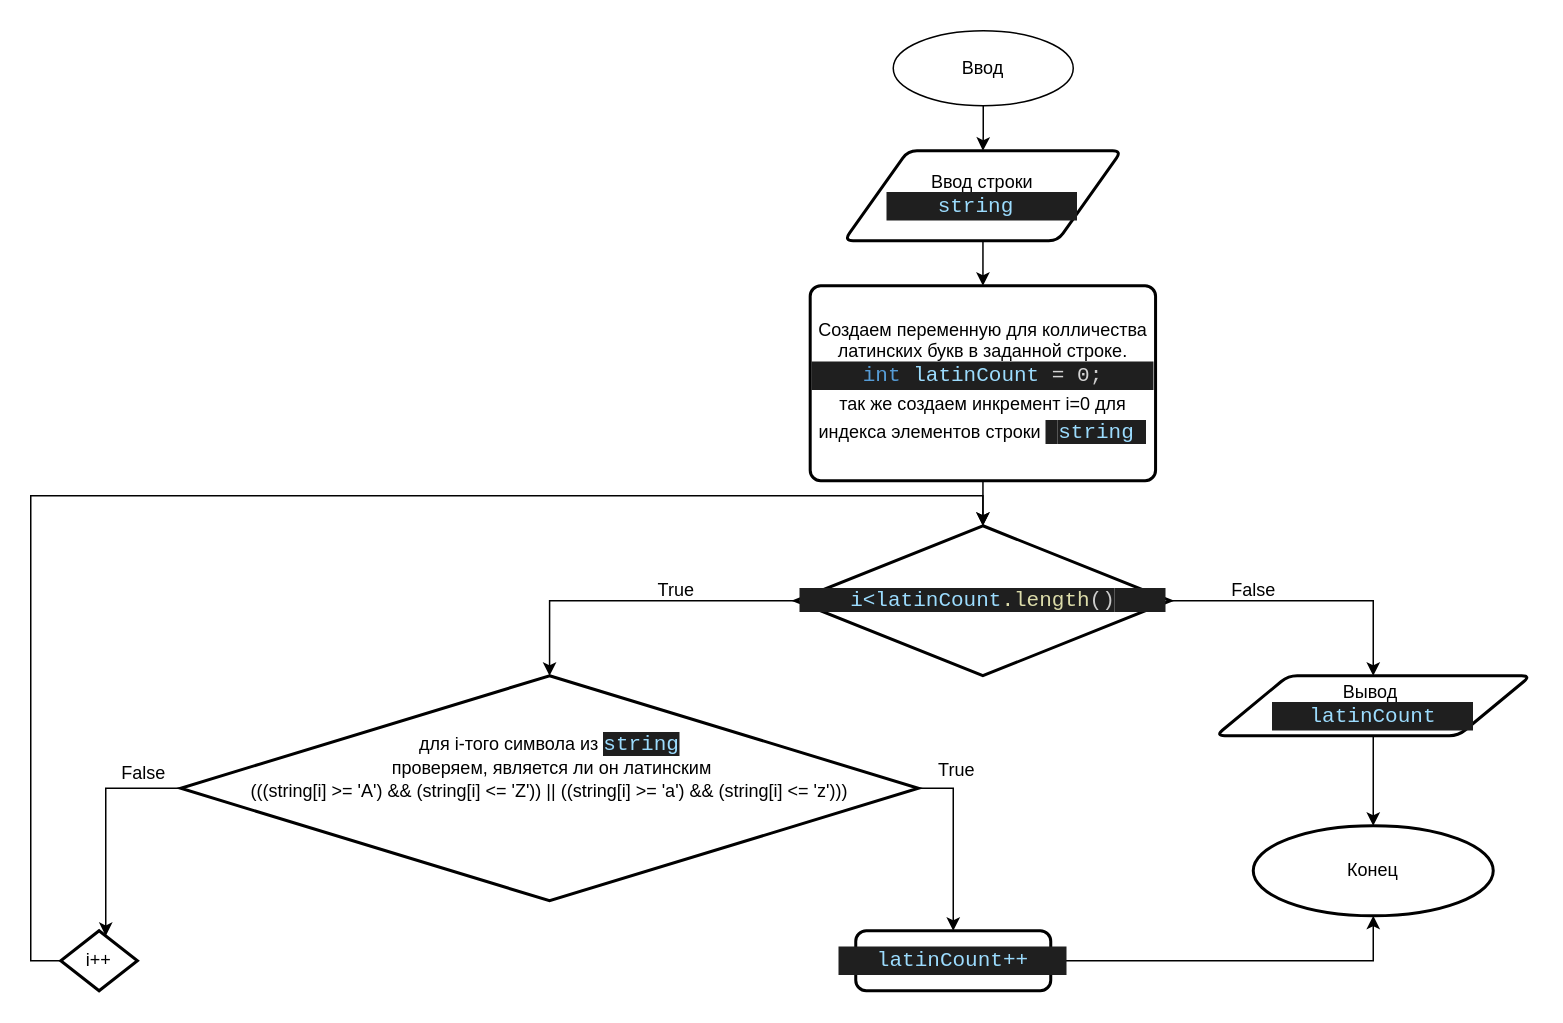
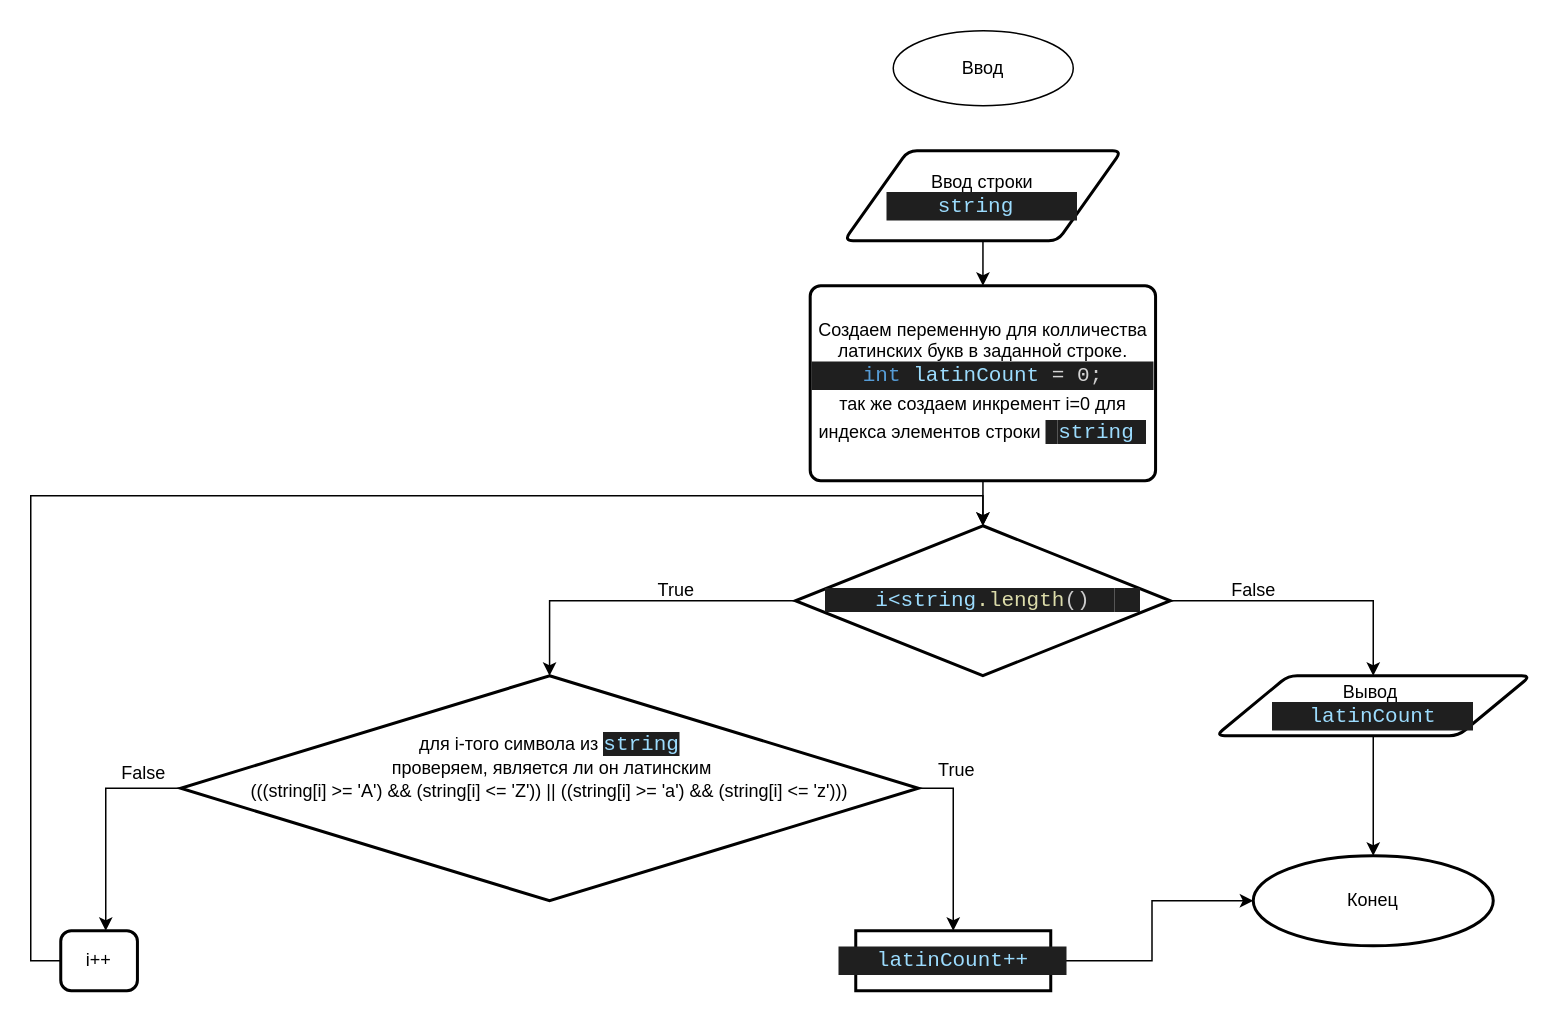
edge "Ввод" -> "Ввод строки string": removed
node "i<latinCount.length()": label "i<latinCount.length()" -> "i<string.length()"
node "Конец": moved (1373, 871) -> (1373, 901)
node "i++": shape diamond -> rounded rectangle
node "latinCount++": shape rounded rectangle -> rectangle
